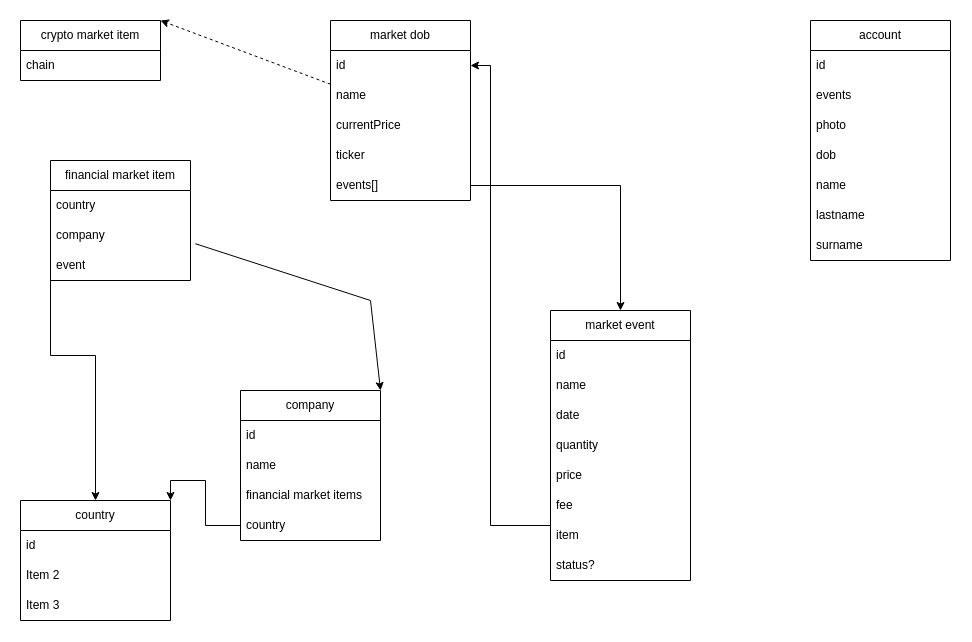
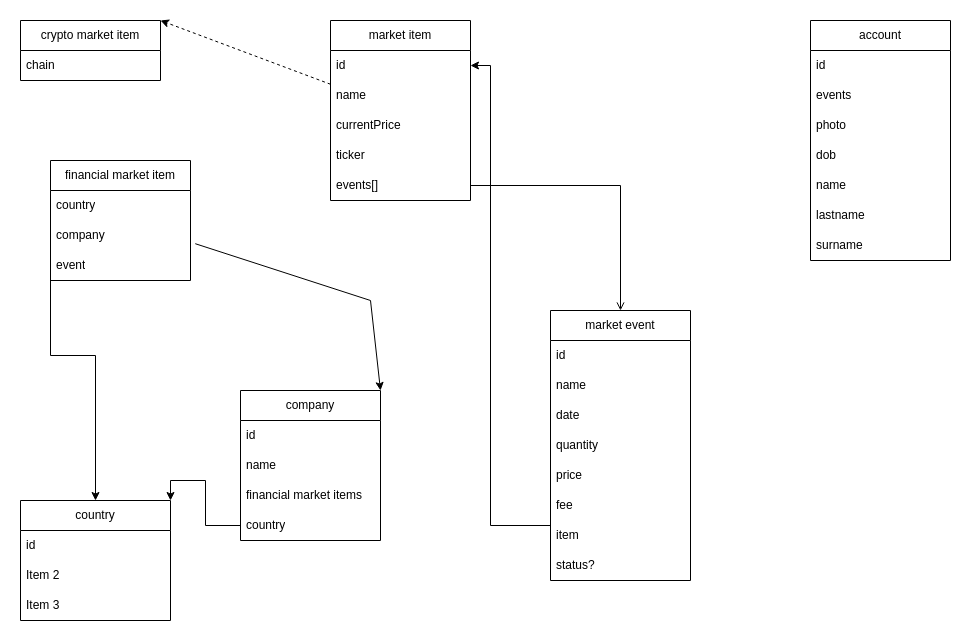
node "market dob": label "market dob" -> "market item"
edge "events[]" -> "market event": arrowhead classic -> open
